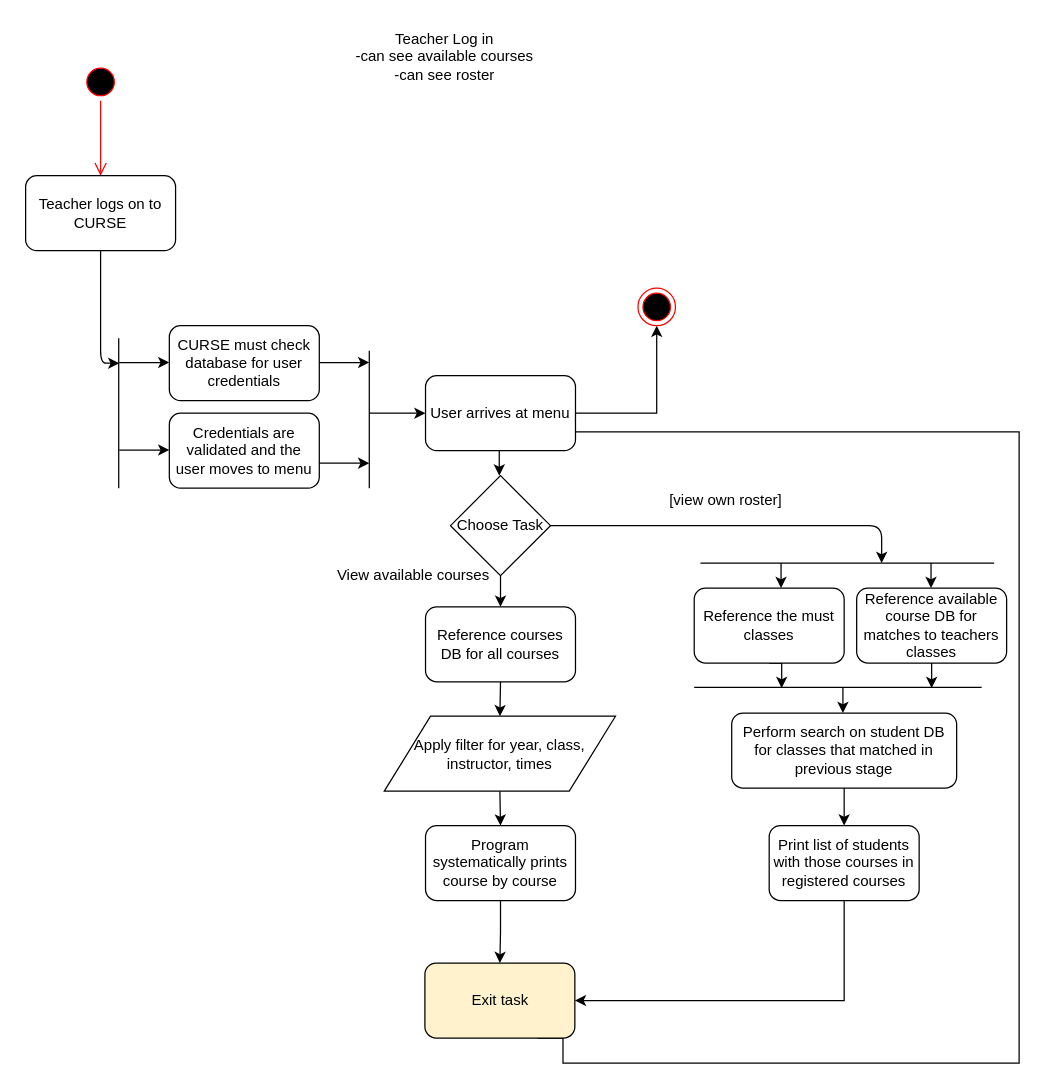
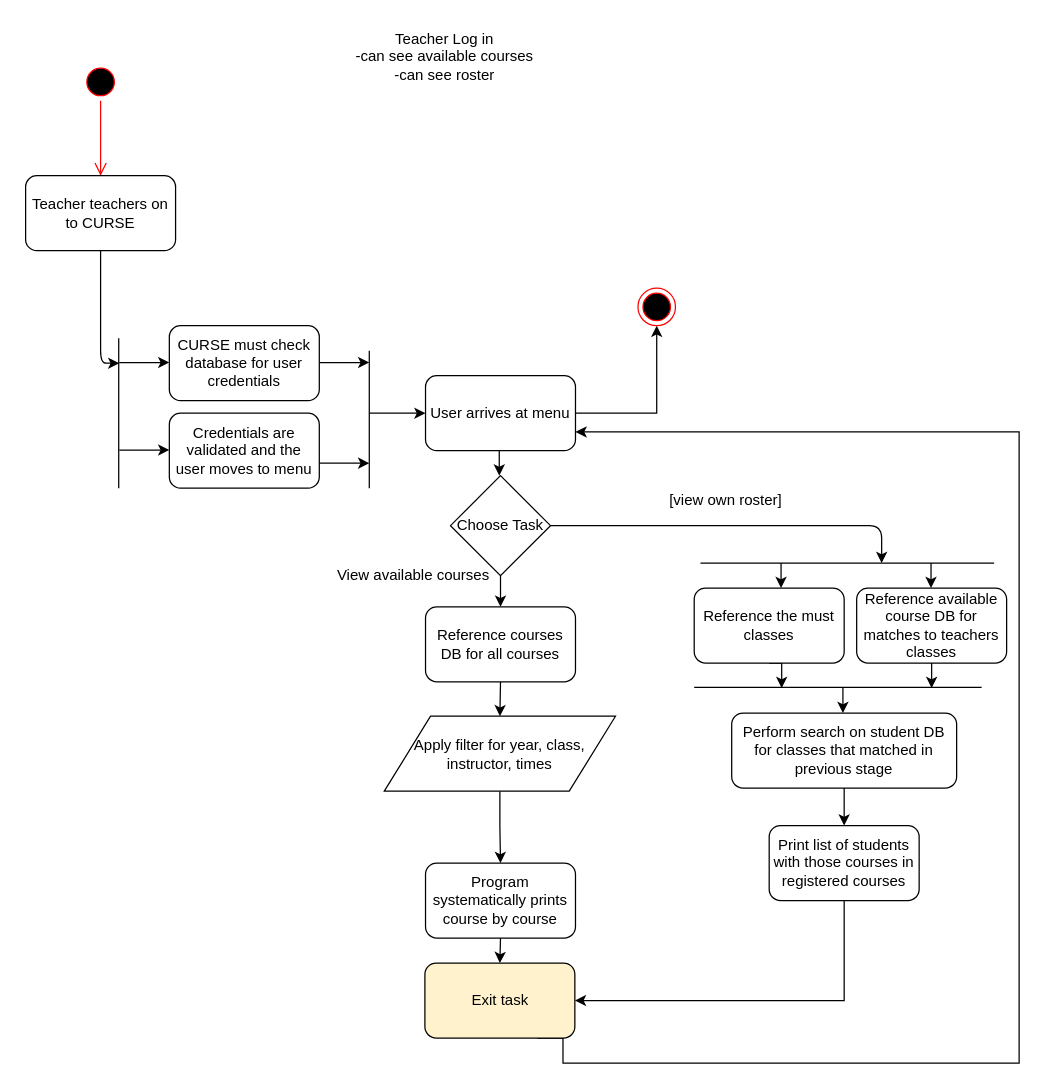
node "Teacher logs on to CURSE": label "Teacher logs on to CURSE" -> "Teacher teachers on to CURSE"
edge "User arrives at menu" -- "Exit task": arrowhead none -> classic
node "Program systematically prints course by course": moved (501, 863) -> (501, 901)
